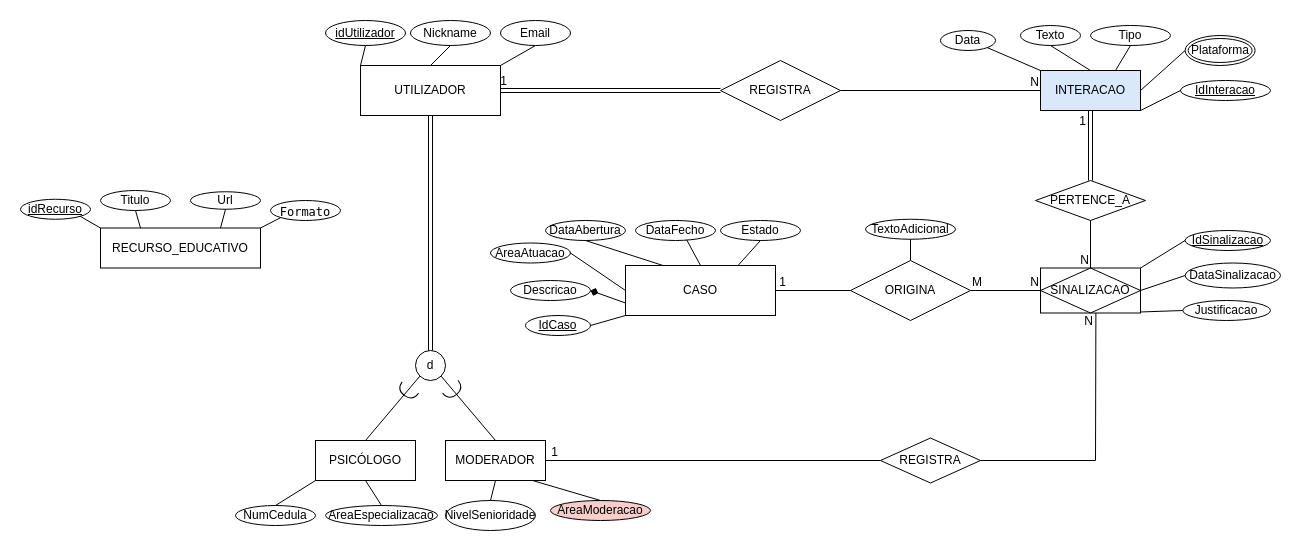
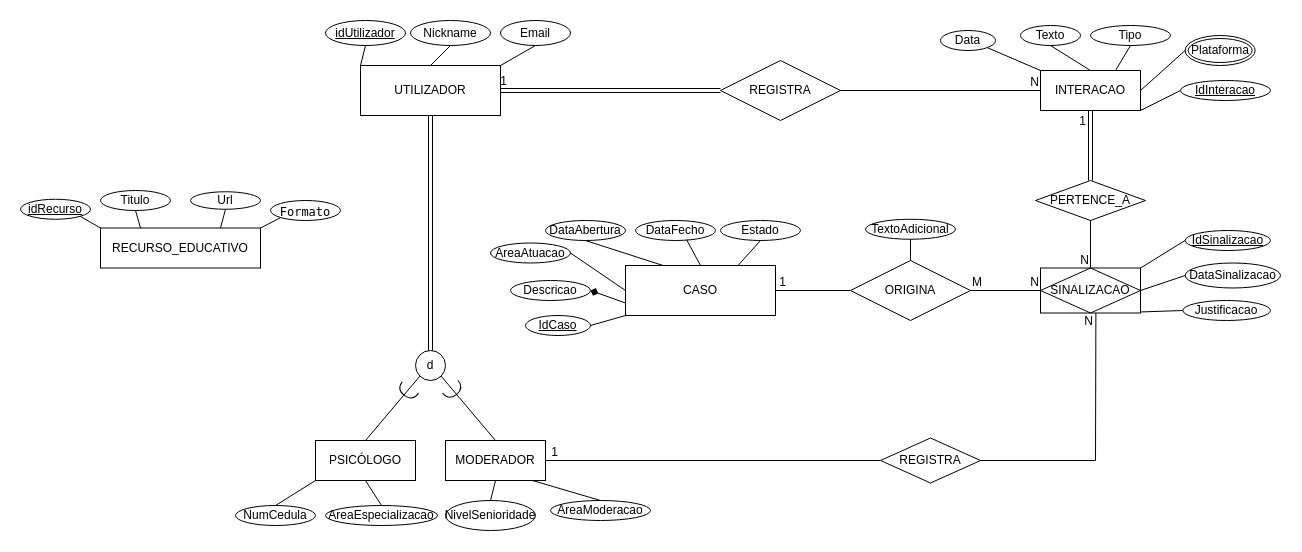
node "INTERACAO": fillcolor #dae8fc -> #ffffff
node "AreaModeracao": fillcolor #f8cecc -> #ffffff
